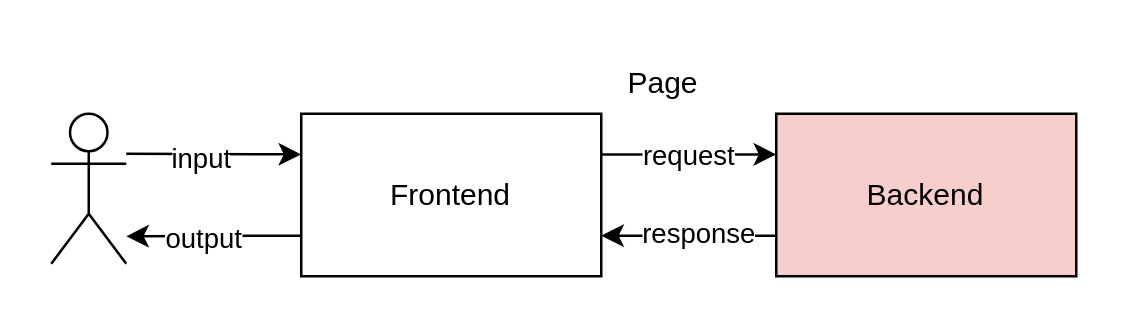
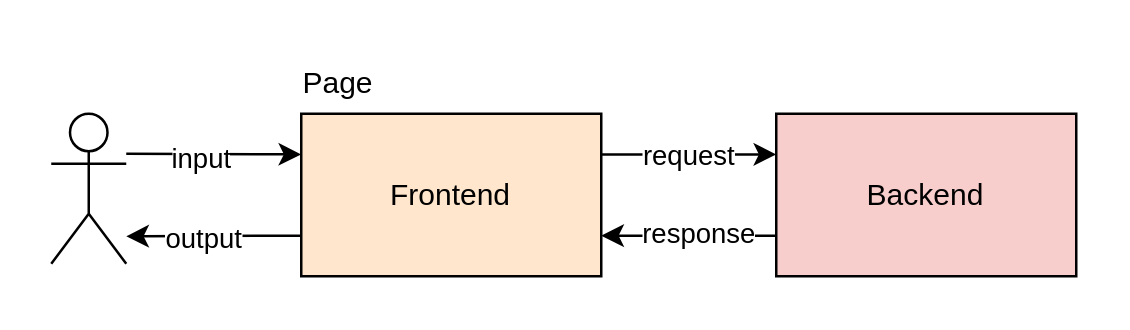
node "Page": moved (664, 83) -> (339, 83)
node "Frontend": fillcolor #ffffff -> #ffe6cc
